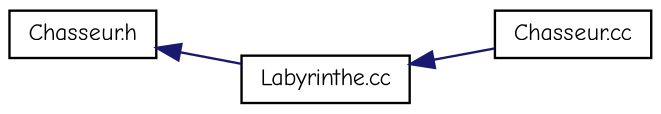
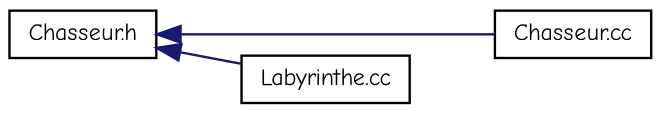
edge "Chasseur.cc" -> "Labyrinthe.cc": now "Chasseur.cc" -> "Chasseur.h"
